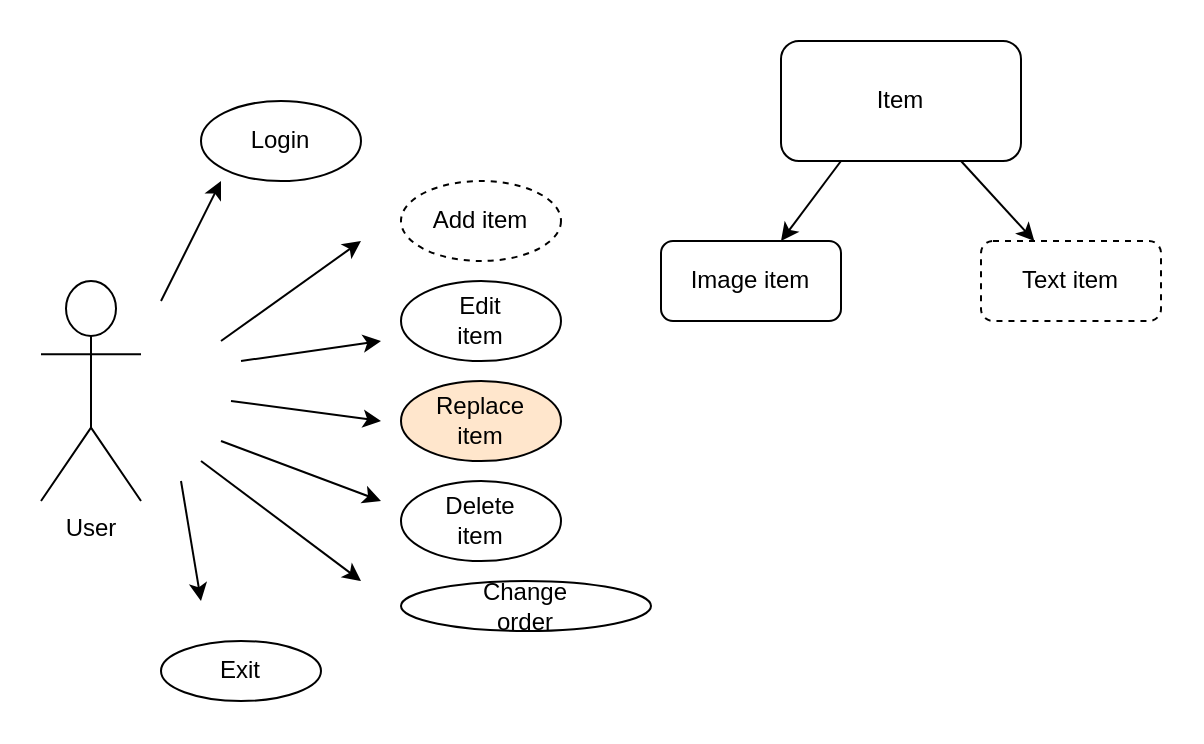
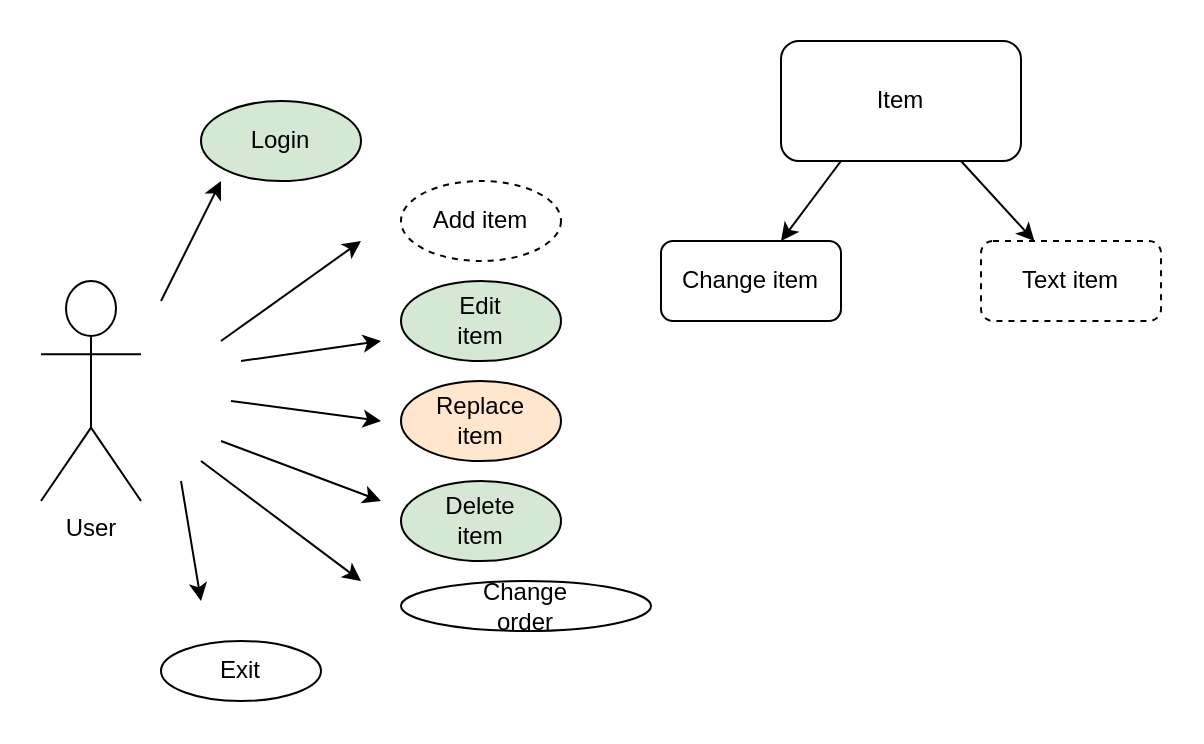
node "Login": fillcolor #ffffff -> #d5e8d4
node "Image item": label "Image item" -> "Change item"
node "Edit item": fillcolor #ffffff -> #d5e8d4
node "Delete item": fillcolor #ffffff -> #d5e8d4
